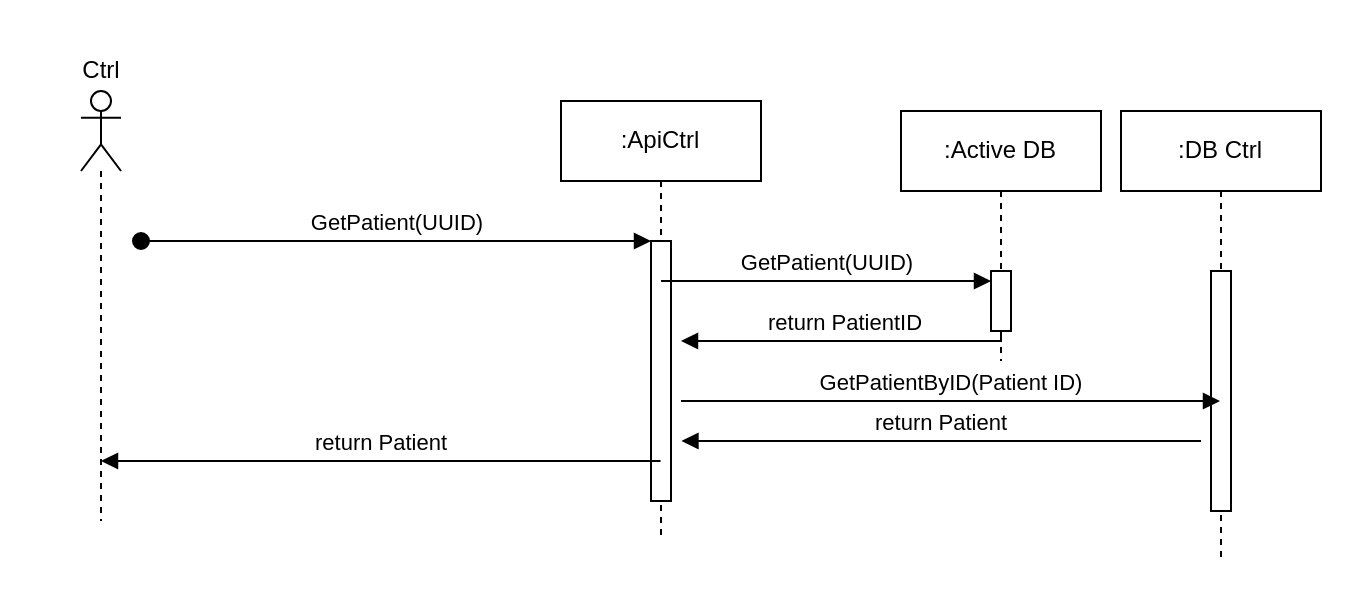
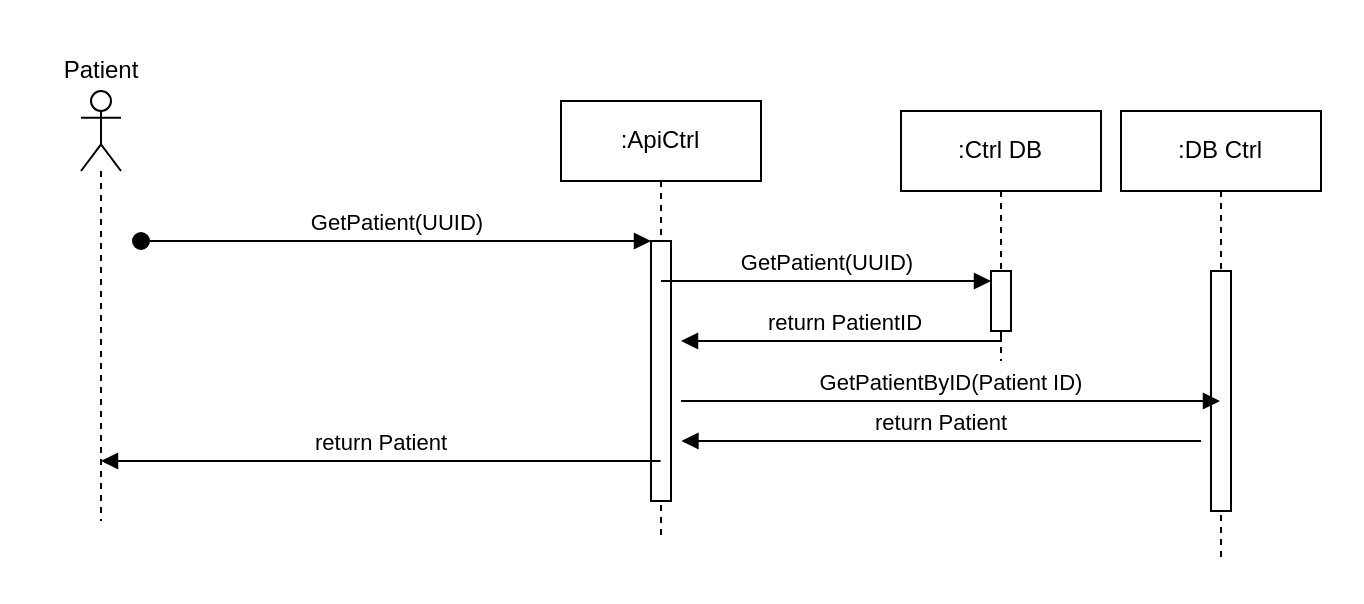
node "Ctrl": label "Ctrl" -> "Patient"
node ":Active DB": label ":Active DB" -> ":Ctrl DB"
